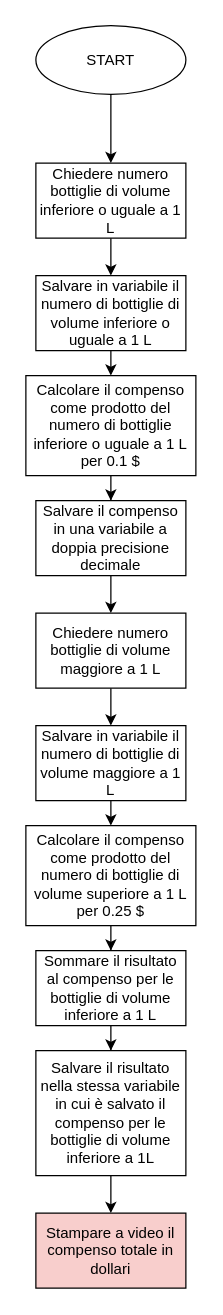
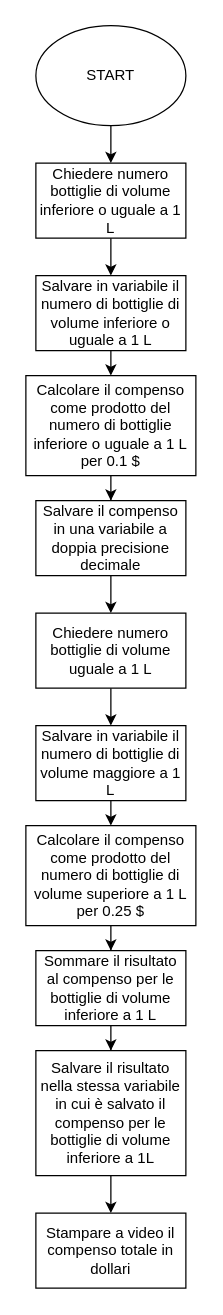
node "START": size 150x69 -> 150x100
node "Chiedere numero bottiglie di volume maggiore a 1 L": label "Chiedere numero bottiglie di volume maggiore a 1 L" -> "Chiedere numero bottiglie di volume uguale a 1 L"
node "Stampare a video il compenso totale in dollari": fillcolor #f8cecc -> #ffffff
